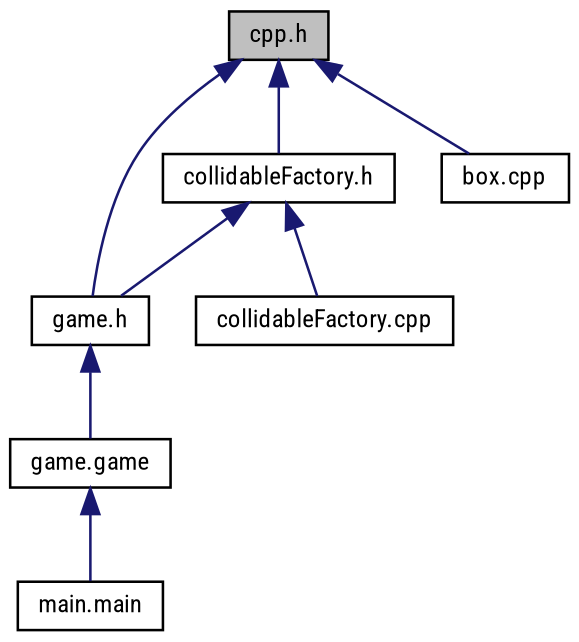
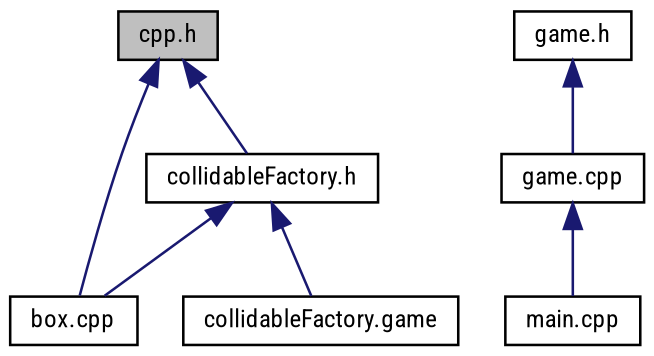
edge "game.h" -> "cpp.h": removed
edge "game.h" -> "collidableFactory.h": now "box.cpp" -> "collidableFactory.h"
node "collidableFactory.cpp": label "collidableFactory.cpp" -> "collidableFactory.game"
node "game.game": label "game.game" -> "game.cpp"
node "main.main": label "main.main" -> "main.cpp"
